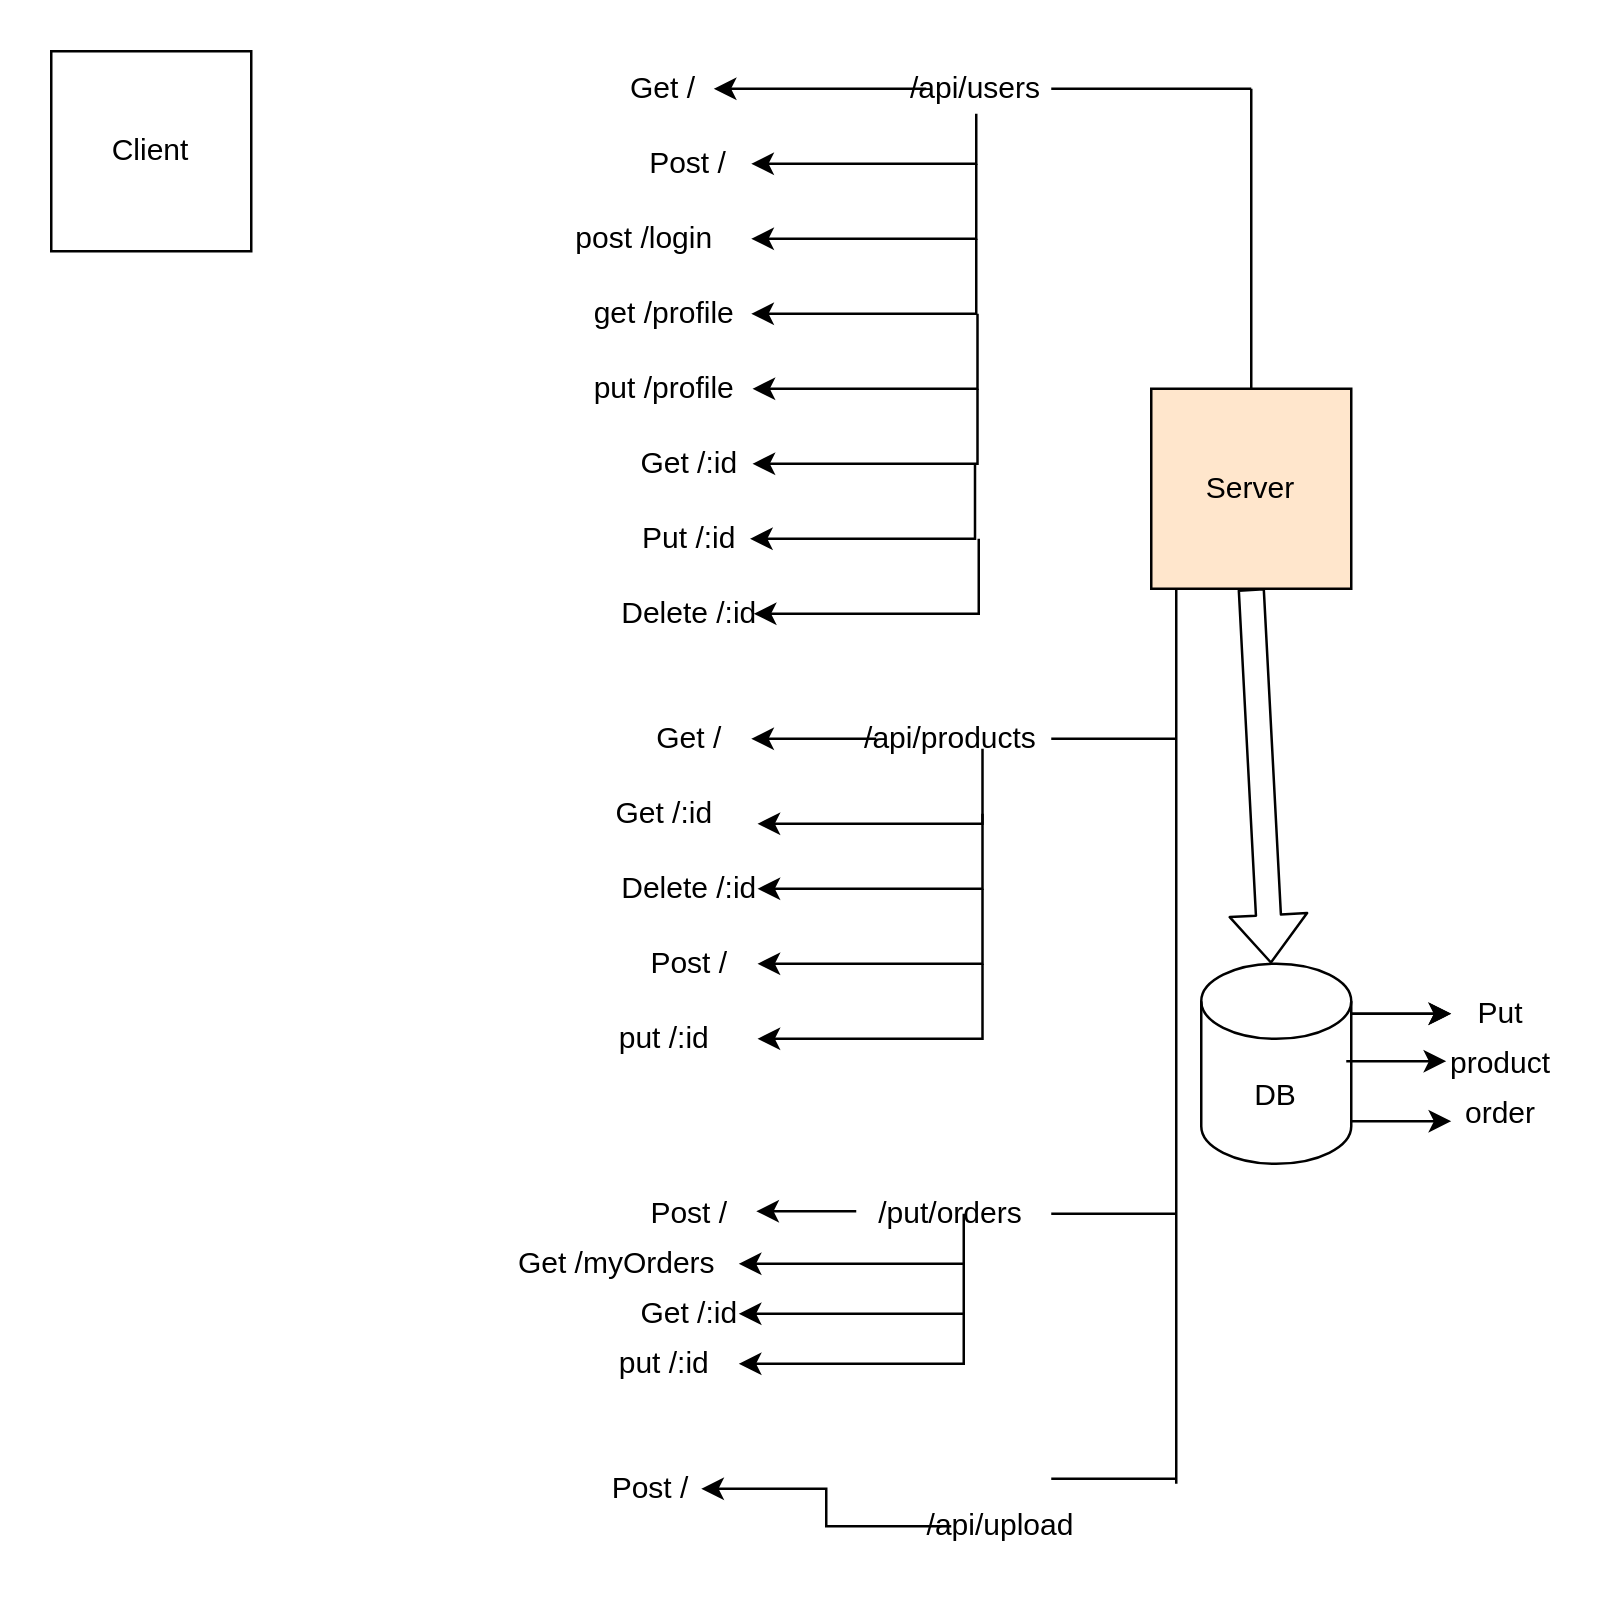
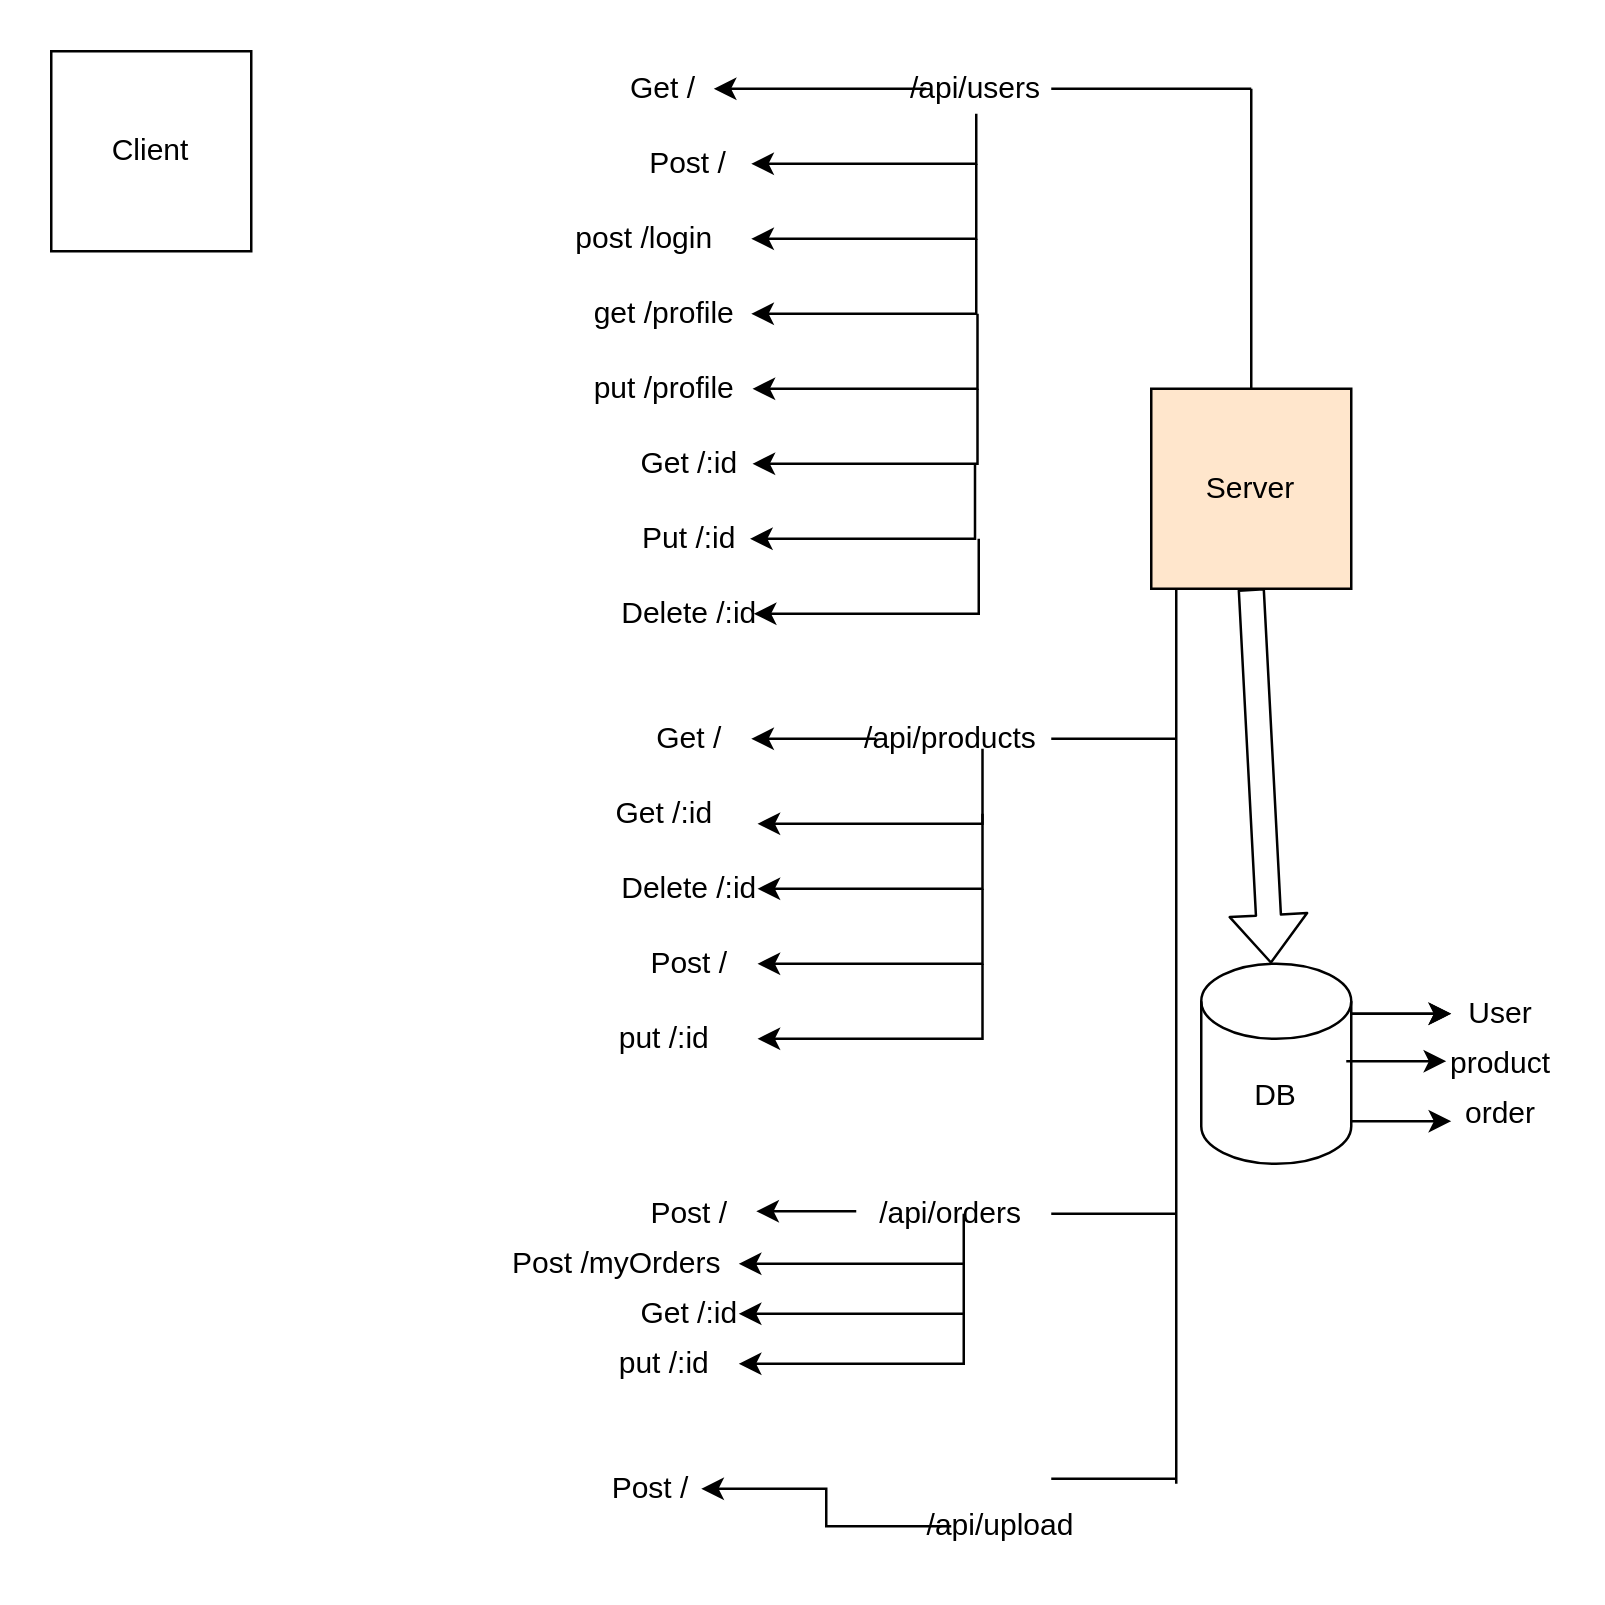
node "Put": label "Put" -> "User"
node "/put/orders": label "/put/orders" -> "/api/orders"
node "Get /myOrders": label "Get /myOrders" -> "Post /myOrders"
